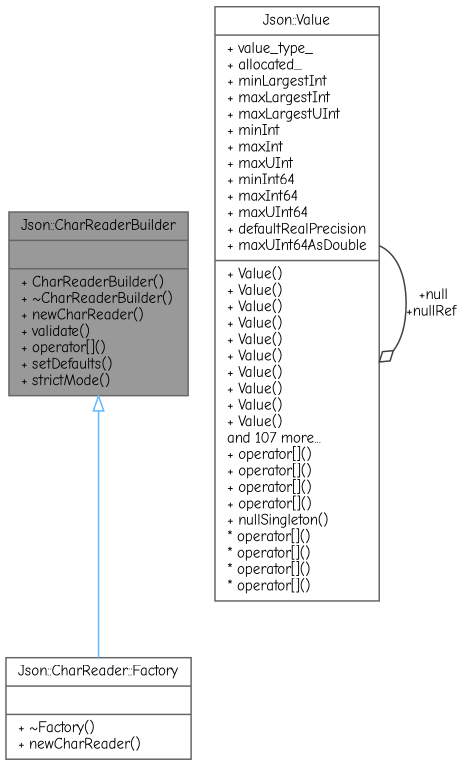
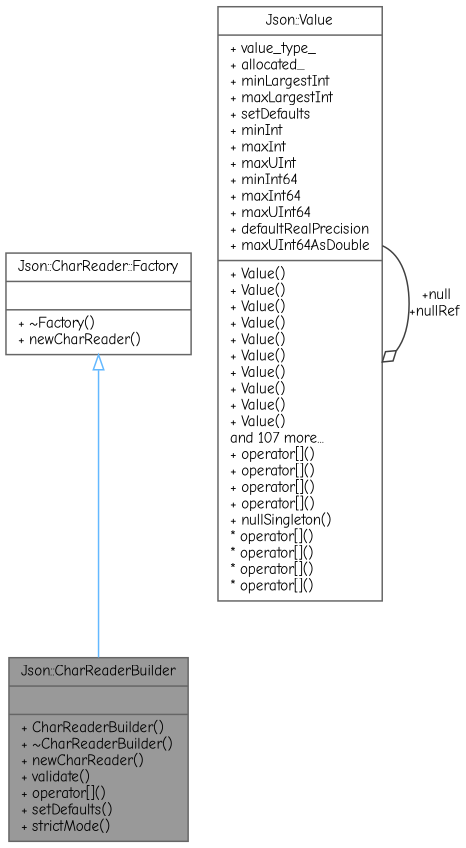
node "Json::Value": text "+ maxLargestUInt" -> "+ setDefaults"
edge "Json::CharReader::Factory" -> "Json::CharReaderBuilder": reversed
